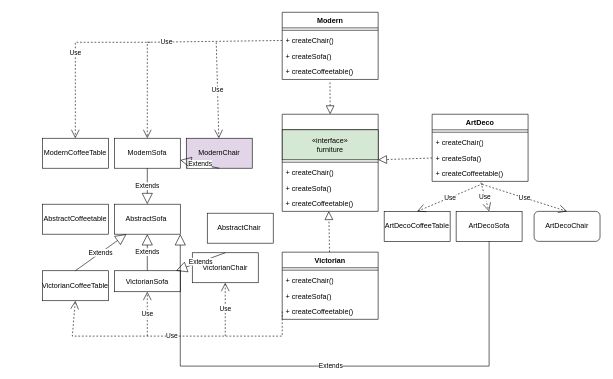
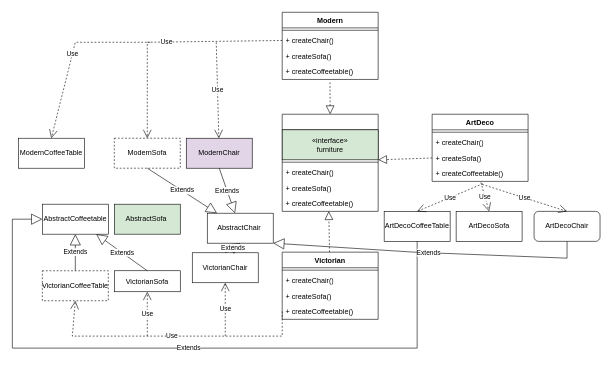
node "ModernCoffeeTable": moved (75, 153) -> (51, 153)
node "ModernSofa": style solid -> dashed
edge "ModernChair" -> "ModernSofa": now "ModernChair" -> "AbstractChair"
edge "ModernSofa" -> "AbstractSofa": now "ModernSofa" -> "AbstractChair"
node "AbstractSofa": fillcolor #ffffff -> #d5e8d4
edge "ArtDecoChair" -> "AbstractChair": added, label "Extends"
edge "VictorianCoffeeTable" -> "AbstractSofa": now "VictorianCoffeeTable" -> "AbstractCoffeetable"
edge "VictorianSofa" -> "AbstractSofa": now "VictorianSofa" -> "AbstractCoffeetable"
edge "VictorianChair" -> "VictorianSofa": now "VictorianChair" -> "AbstractChair"
edge "ArtDecoCoffeeTable" -> "AbstractCoffeetable": added, label "Extends"
node "VictorianCoffeeTable": style solid -> dashed
edge "ArtDecoSofa" -> "AbstractSofa": removed, label "Extends"
